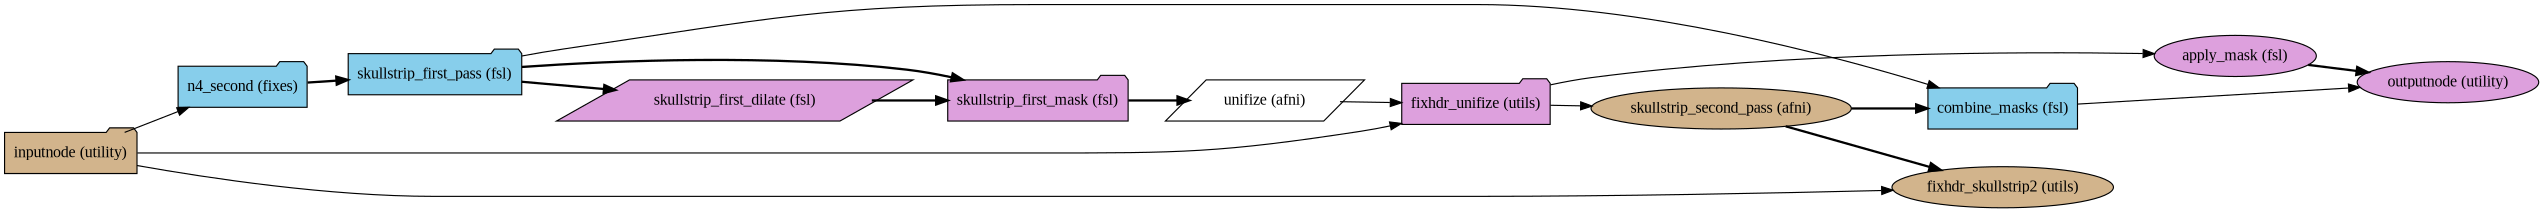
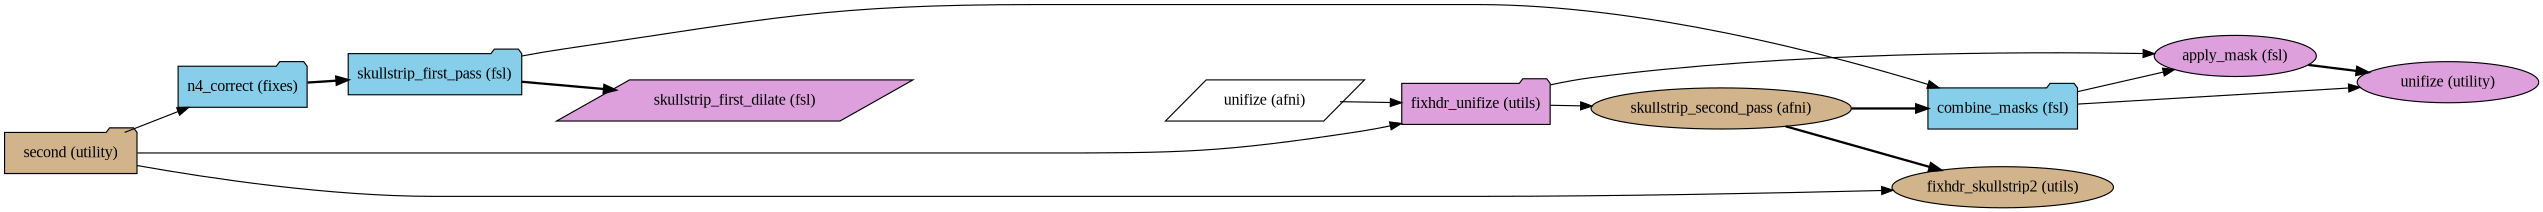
edge "combine_masks (fsl)" -> "apply_mask (fsl)": added
node "outputnode (utility)": label "outputnode (utility)" -> "unifize (utility)"
node "n4_second (fixes)": label "n4_second (fixes)" -> "n4_correct (fixes)"
node "skullstrip_first_mask (fsl)": removed
node "inputnode (utility)": label "inputnode (utility)" -> "second (utility)"
